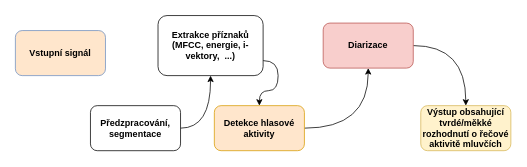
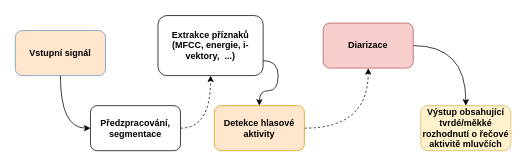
edge "Vstupní signál" -> "Předzpracování, segmentace": added
edge "Předzpracování, segmentace" -> "Extrakce příznaků (MFCC, energie, i-vektory, ...)": style solid -> dashed
edge "Detekce hlasové aktivity" -> "Diarizace": style solid -> dashed
